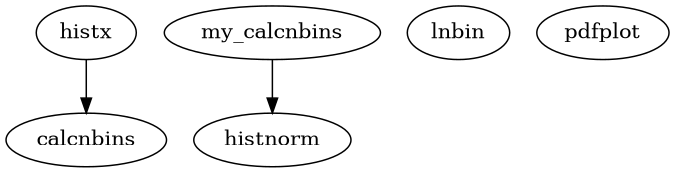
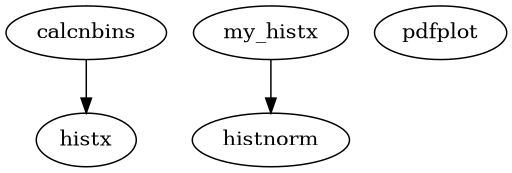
node "my_calcnbins": label "my_calcnbins" -> "my_histx"
node "lnbin": removed
edge "histx" -> "calcnbins": reversed
